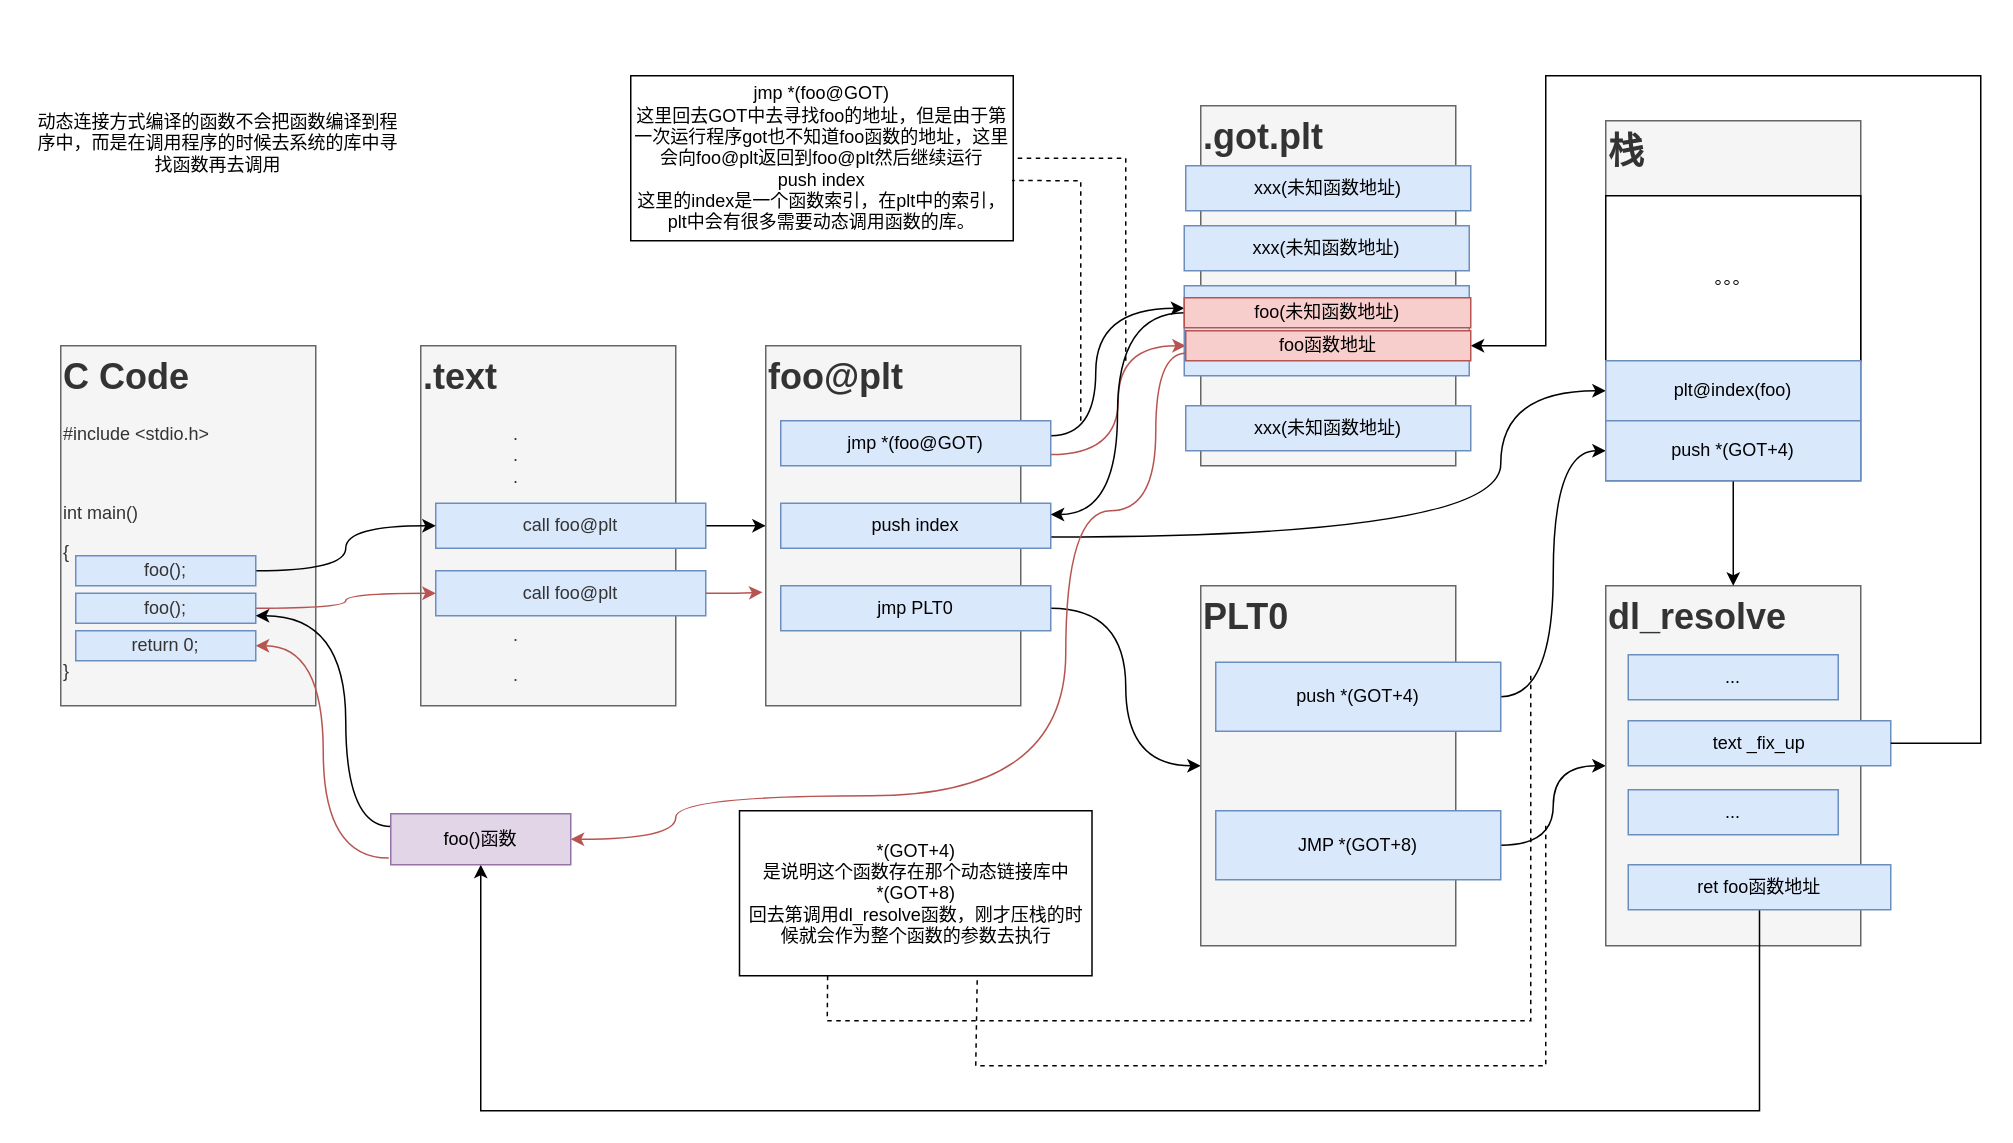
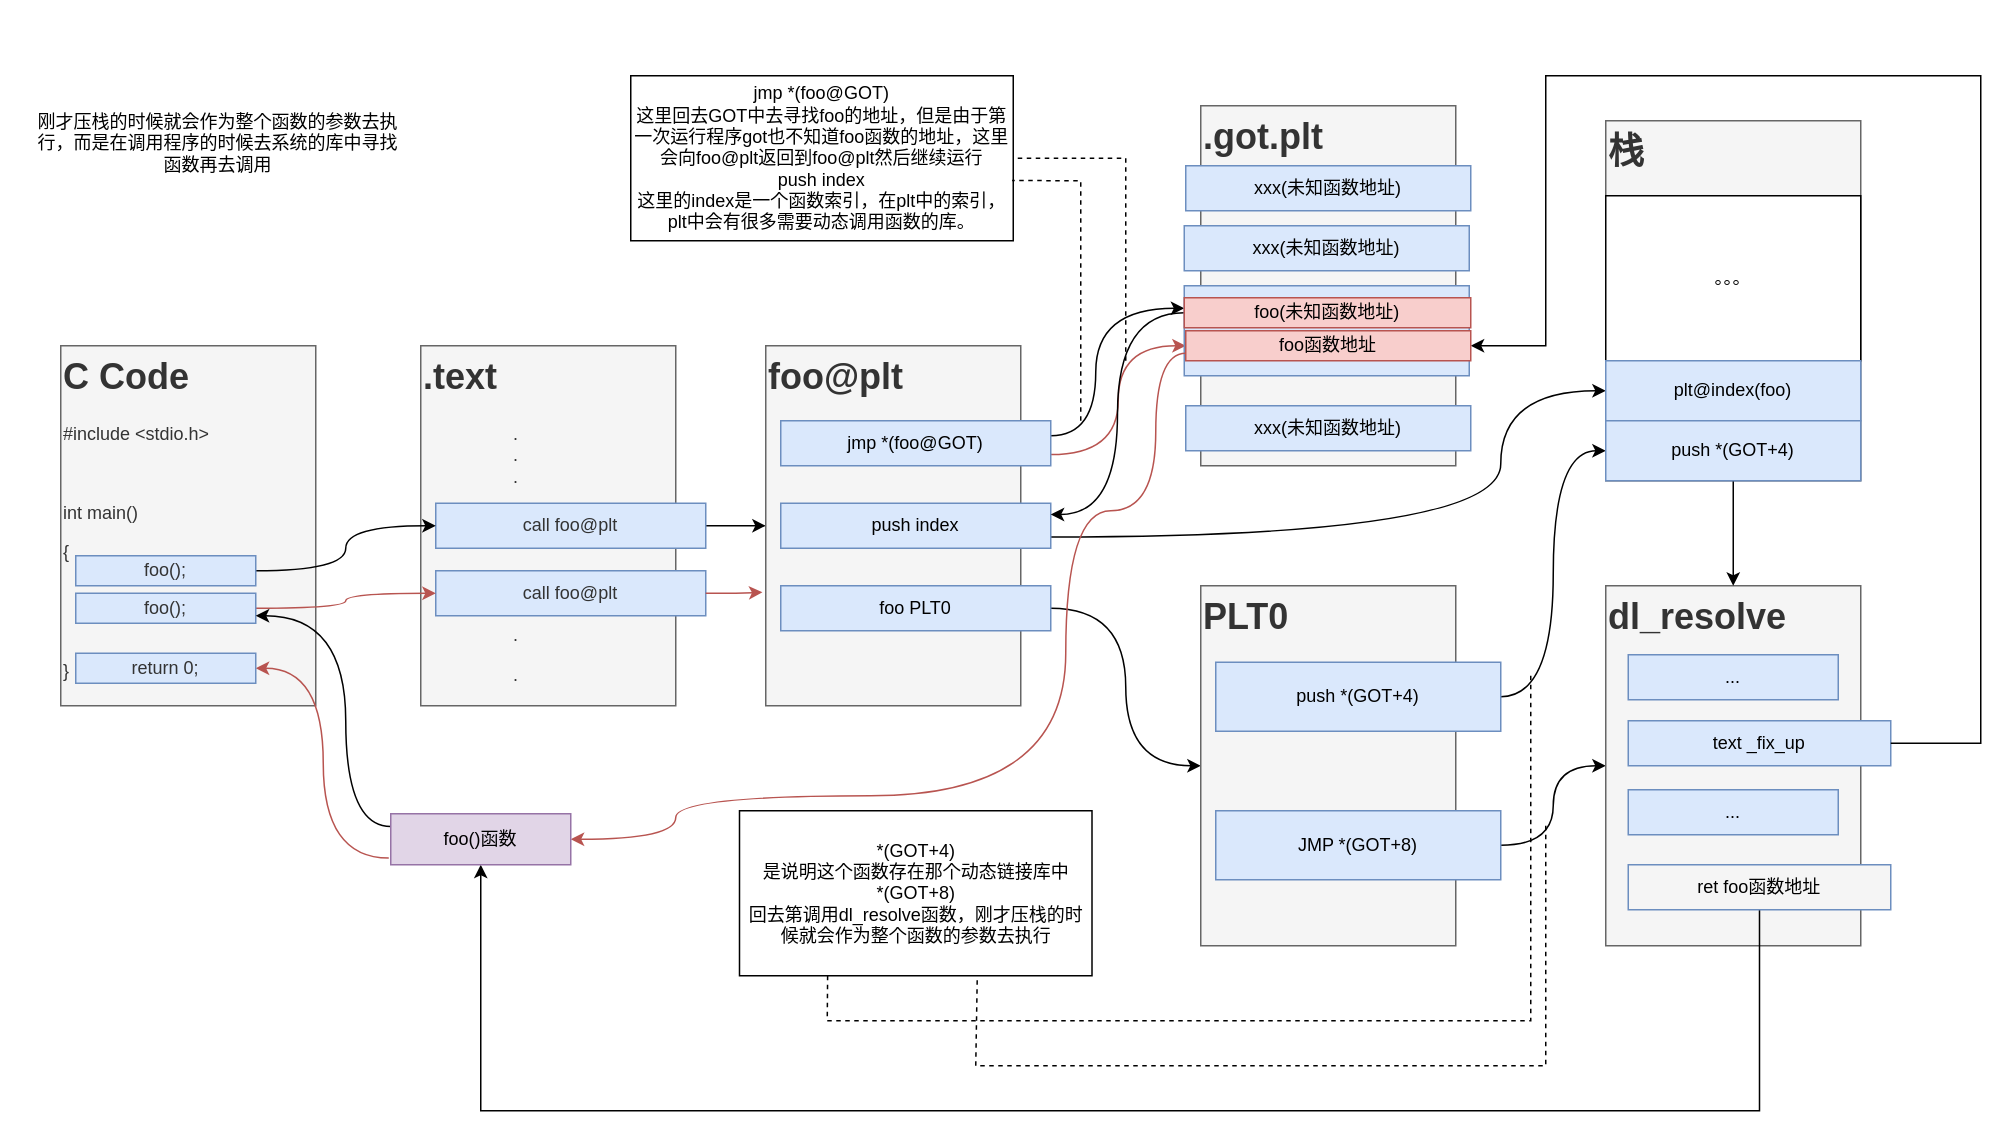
node "动态连接方式编译的函数不会把函数编译到程序中，而是在调用程序的时候去系统的库中寻找函数再去调用": label "动态连接方式编译的函数不会把函数编译到程序中，而是在调用程序的时候去系统的库中寻找函数再去调用" -> "刚才压栈的时候就会作为整个函数的参数去执行，而是在调用程序的时候去系统的库中寻找函数再去调用"
node "jmp PLT0": label "jmp PLT0" -> "foo PLT0"
node "return 0;": moved (166, 646) -> (166, 668)
node "ret foo函数地址": fillcolor #dae8fc -> #f5f5f5
